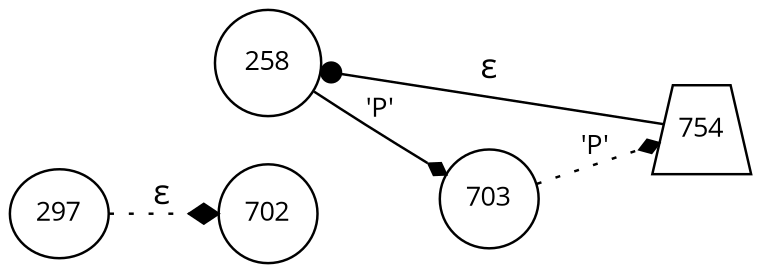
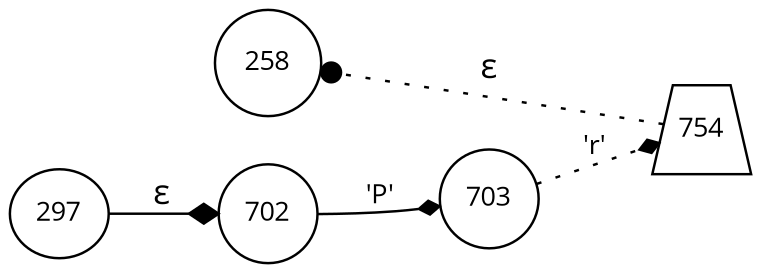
edge "754" -> "258": style solid -> dotted
edge "258" -> "703": now "702" -> "703"
edge "703" -> "754": label "'P'" -> "'r'"
edge "297" -> "702": style dotted -> solid
